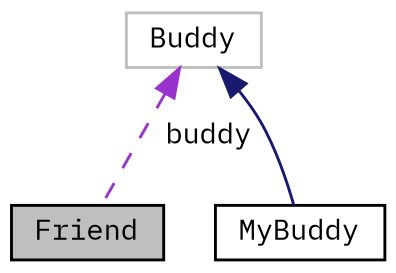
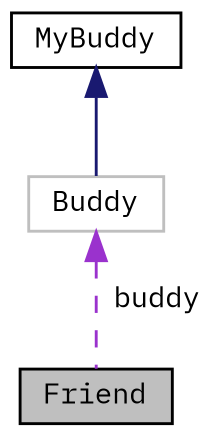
edge "MyBuddy" -> "Buddy": reversed
